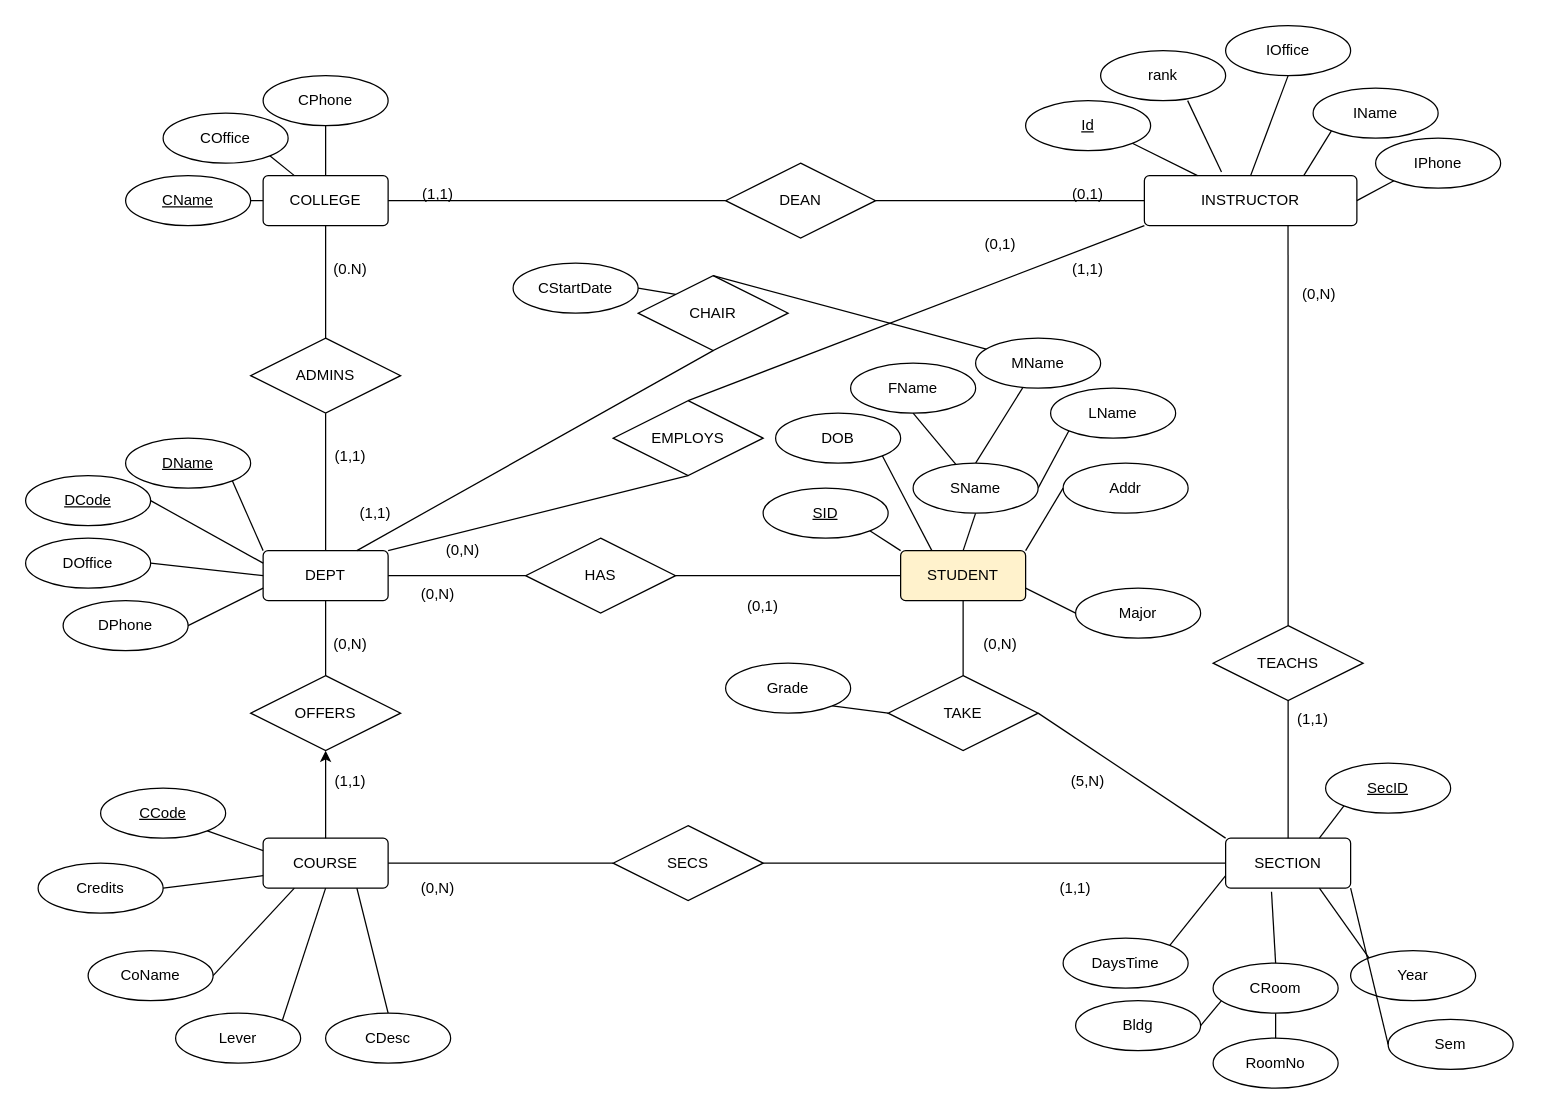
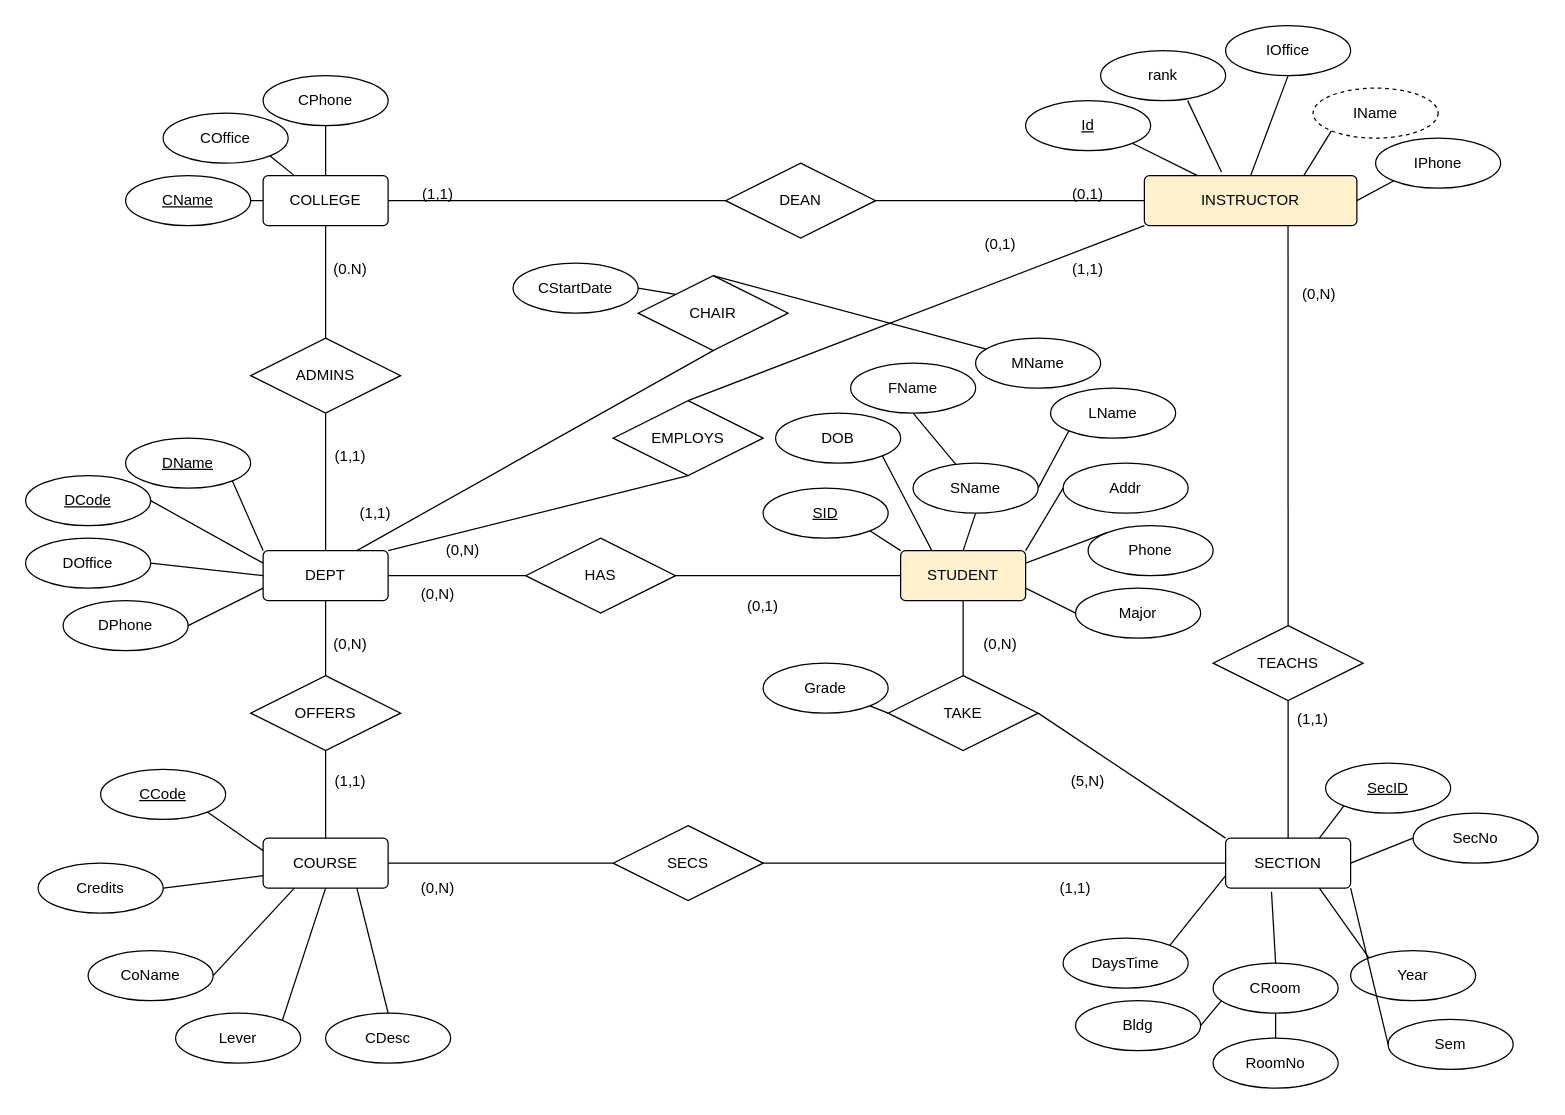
node "IName": style solid -> dashed
node "INSTRUCTOR": fillcolor #ffffff -> #fff2cc
edge "MName" -- "SName": removed
edge "Phone" -- "STUDENT": added
node "Phone": added
node "Grade": moved (788, 688) -> (826, 688)
edge "COURSE" -> "OFFERS": arrowhead classic -> none
node "CCode": moved (163, 813) -> (163, 794)
node "SecNo": added
edge "SecNo" -- "SECTION": added
